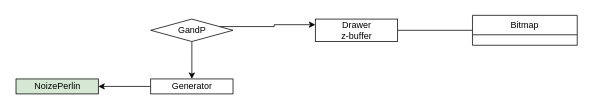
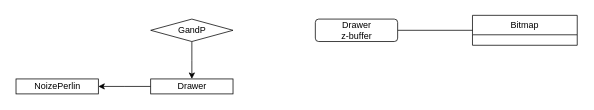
edge "GandP" -> "Drawer z-buffer": removed
node "Drawer z-buffer": shape rectangle -> rounded rectangle
node "NoizePerlin": fillcolor #d5e8d4 -> #ffffff
node "Generator": label "Generator" -> "Drawer"
